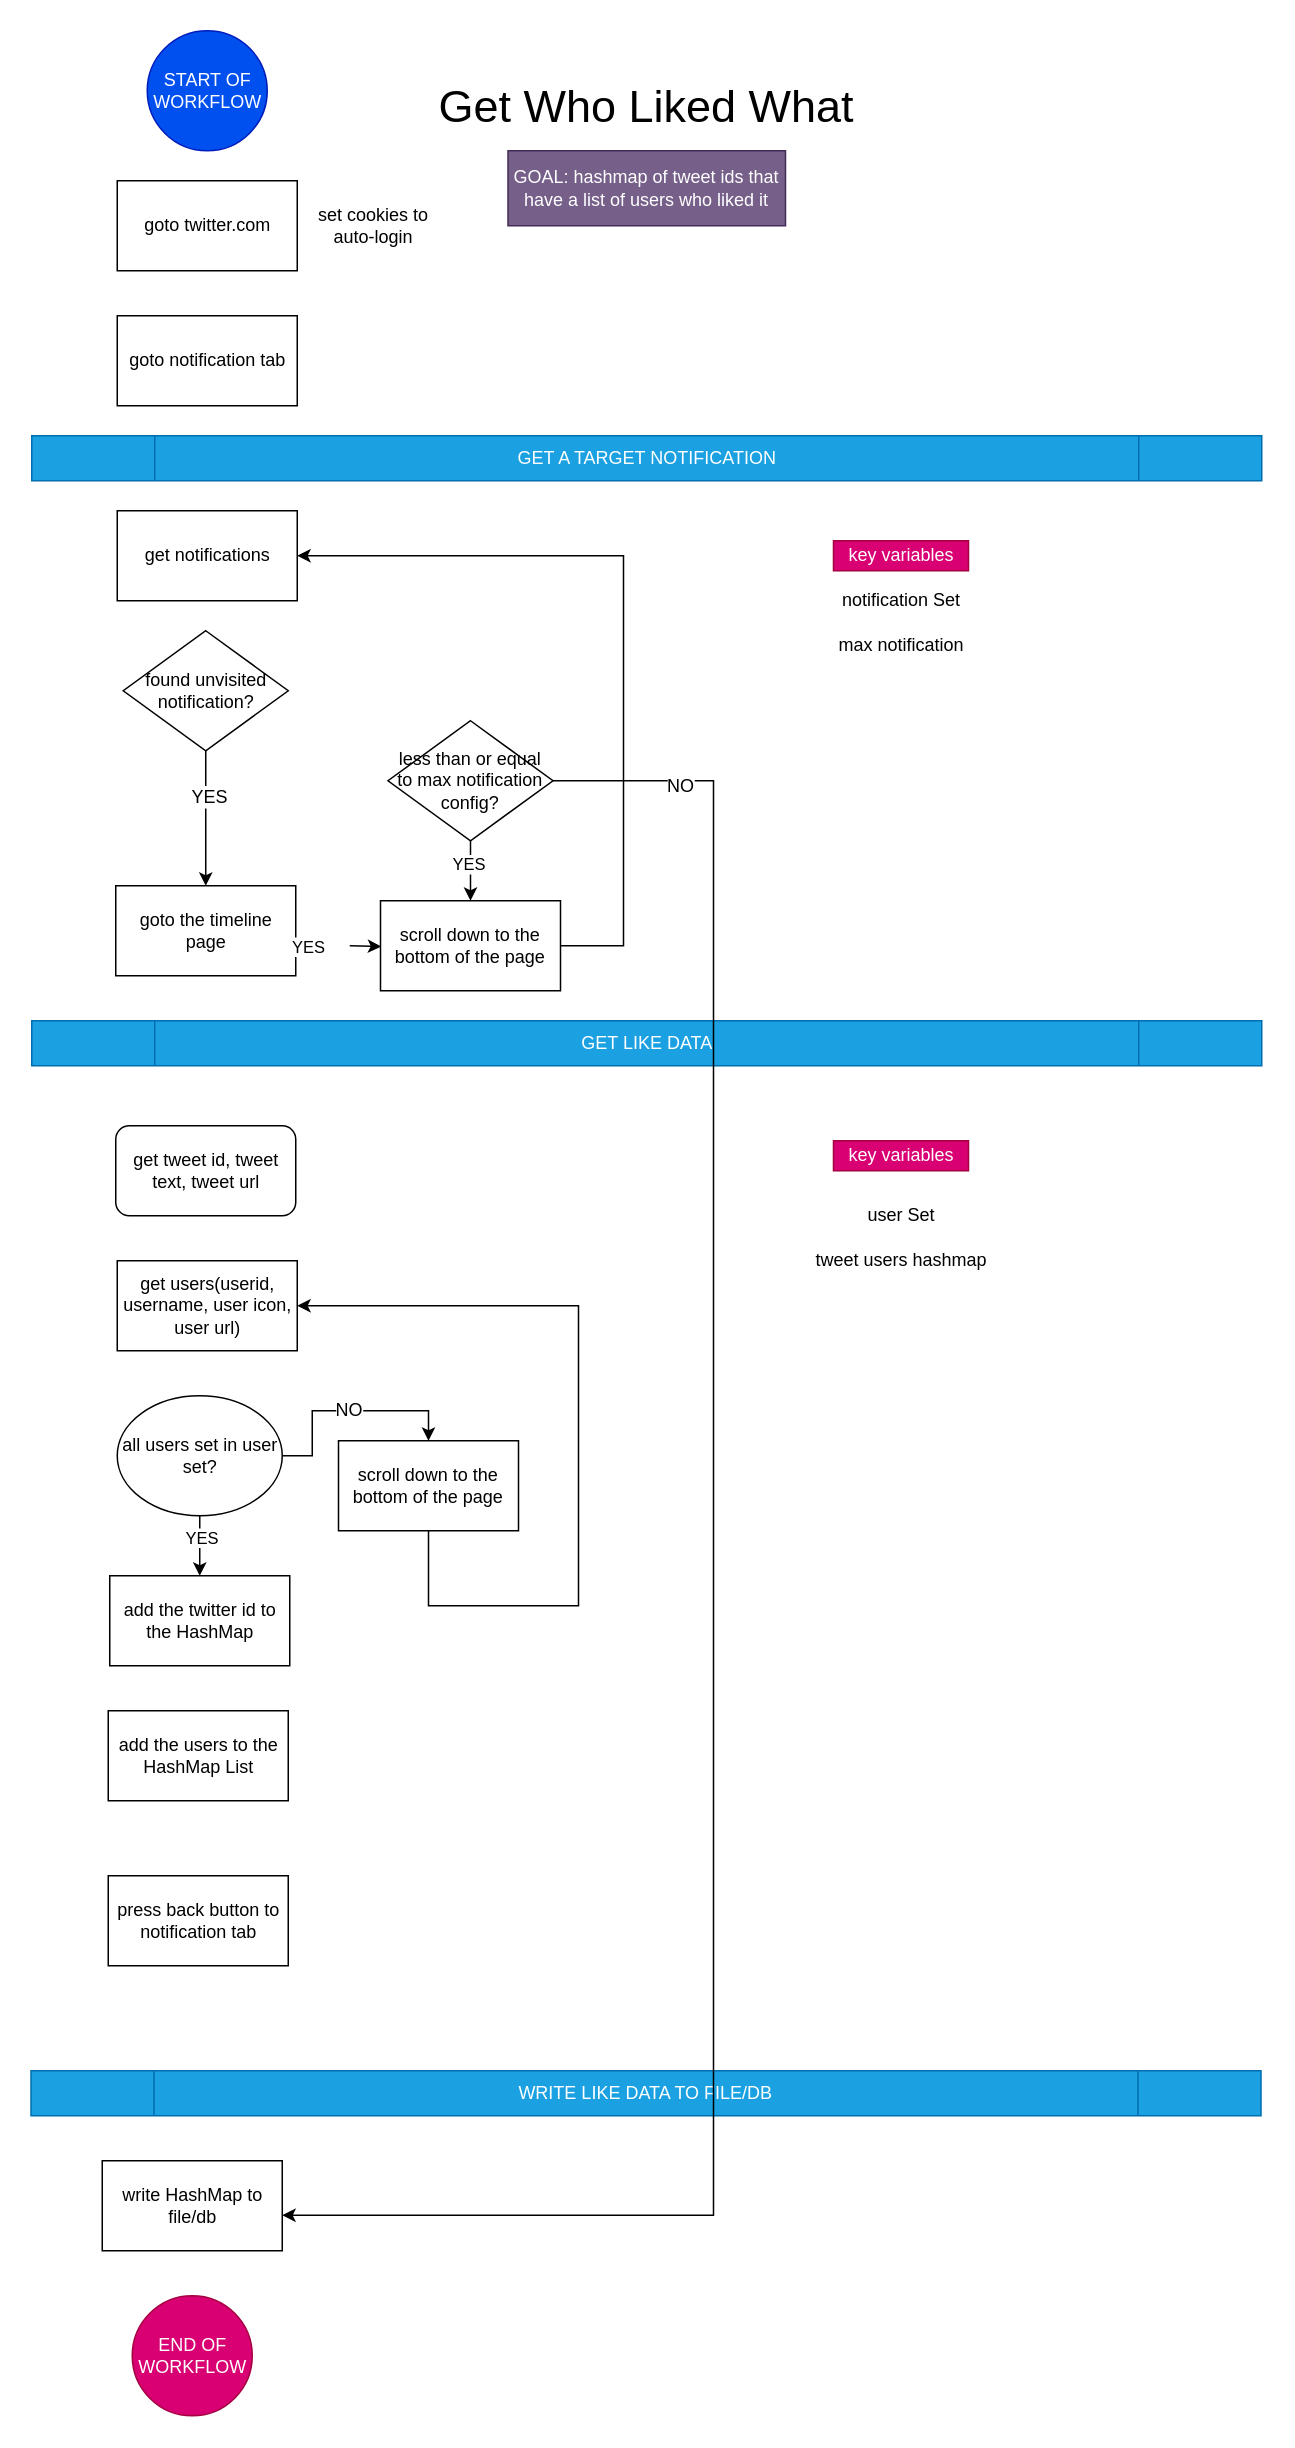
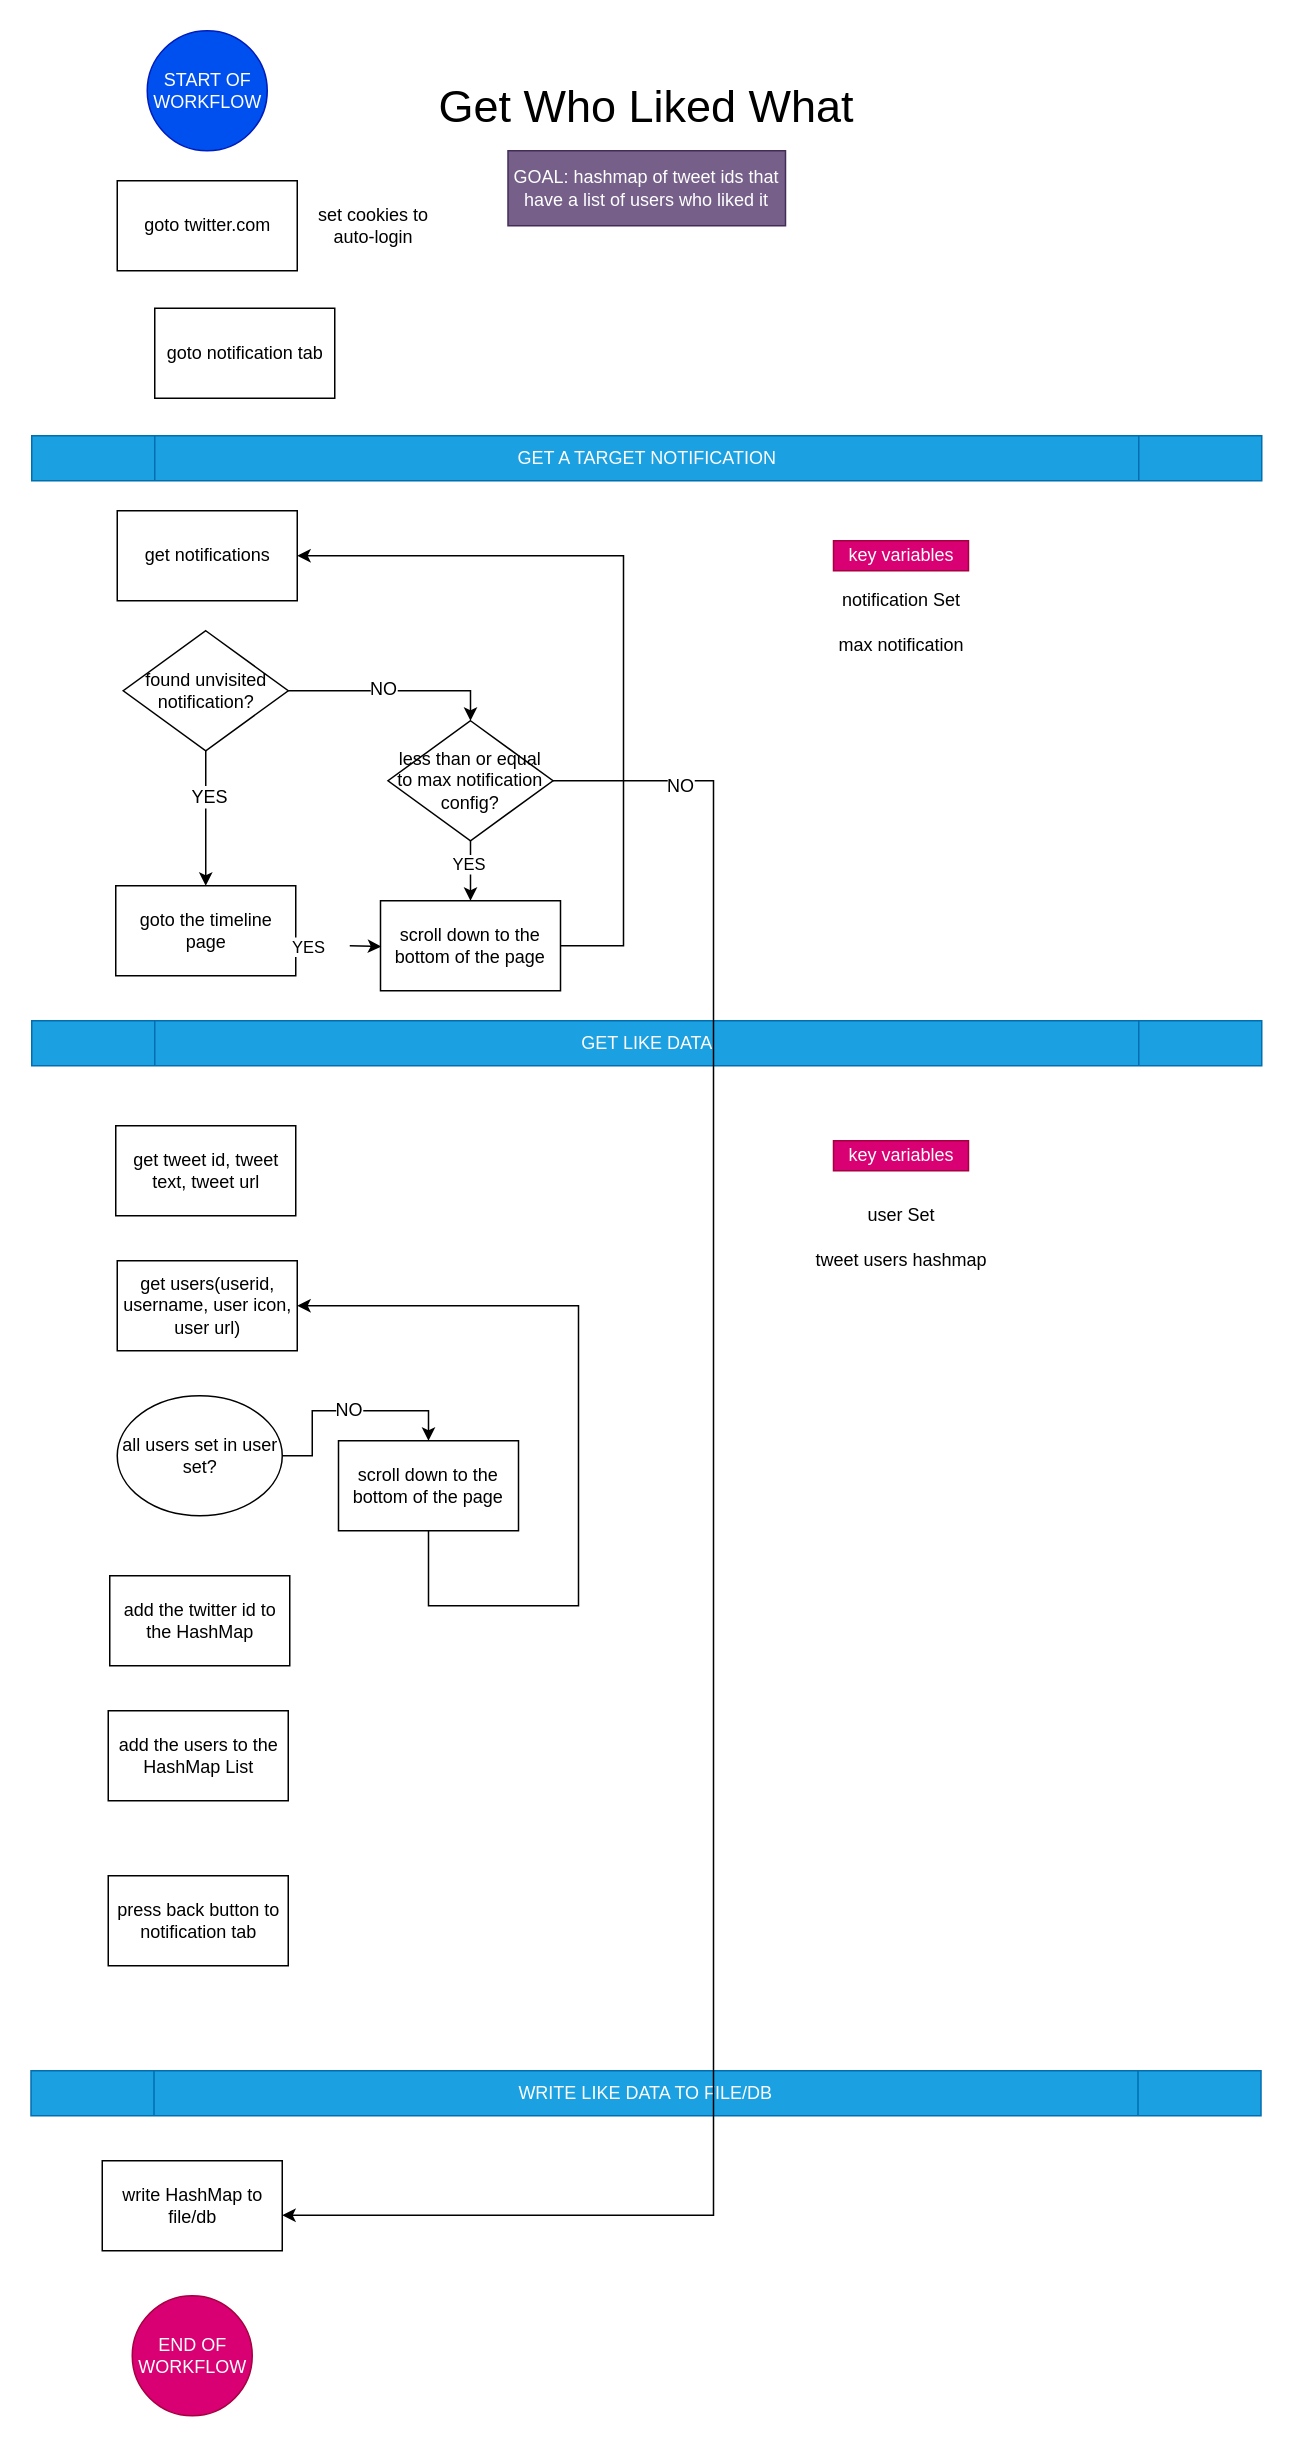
node "goto notification tab": moved (207, 361) -> (245, 353)
edge "found unvisited notification?" -> "less than or equal to max notification config?": added, label "NO"
node "get tweet id, tweet text, tweet url": shape rounded rectangle -> rectangle
edge "all users set in user set?" -> "add the twitter id to the HashMap": removed, label "YES"
